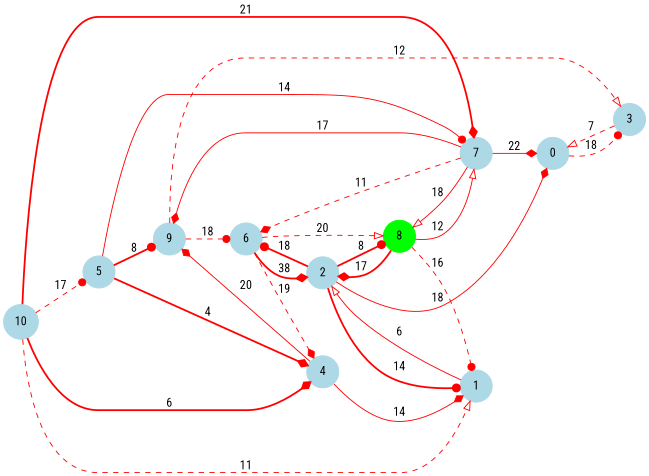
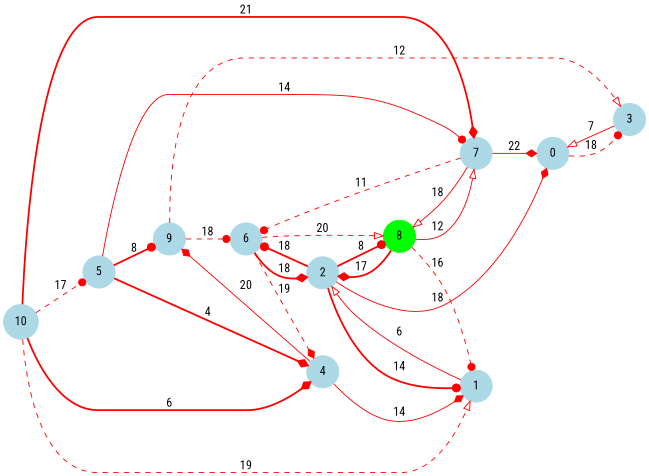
edge "7" -> "9": removed, label "17"
edge "3" -> "0": style dashed -> solid
edge "7" -> "6": arrowhead diamond -> dot
edge "6" -> "2": label "38" -> "18"
edge "10" -> "1": label "11" -> "19"
